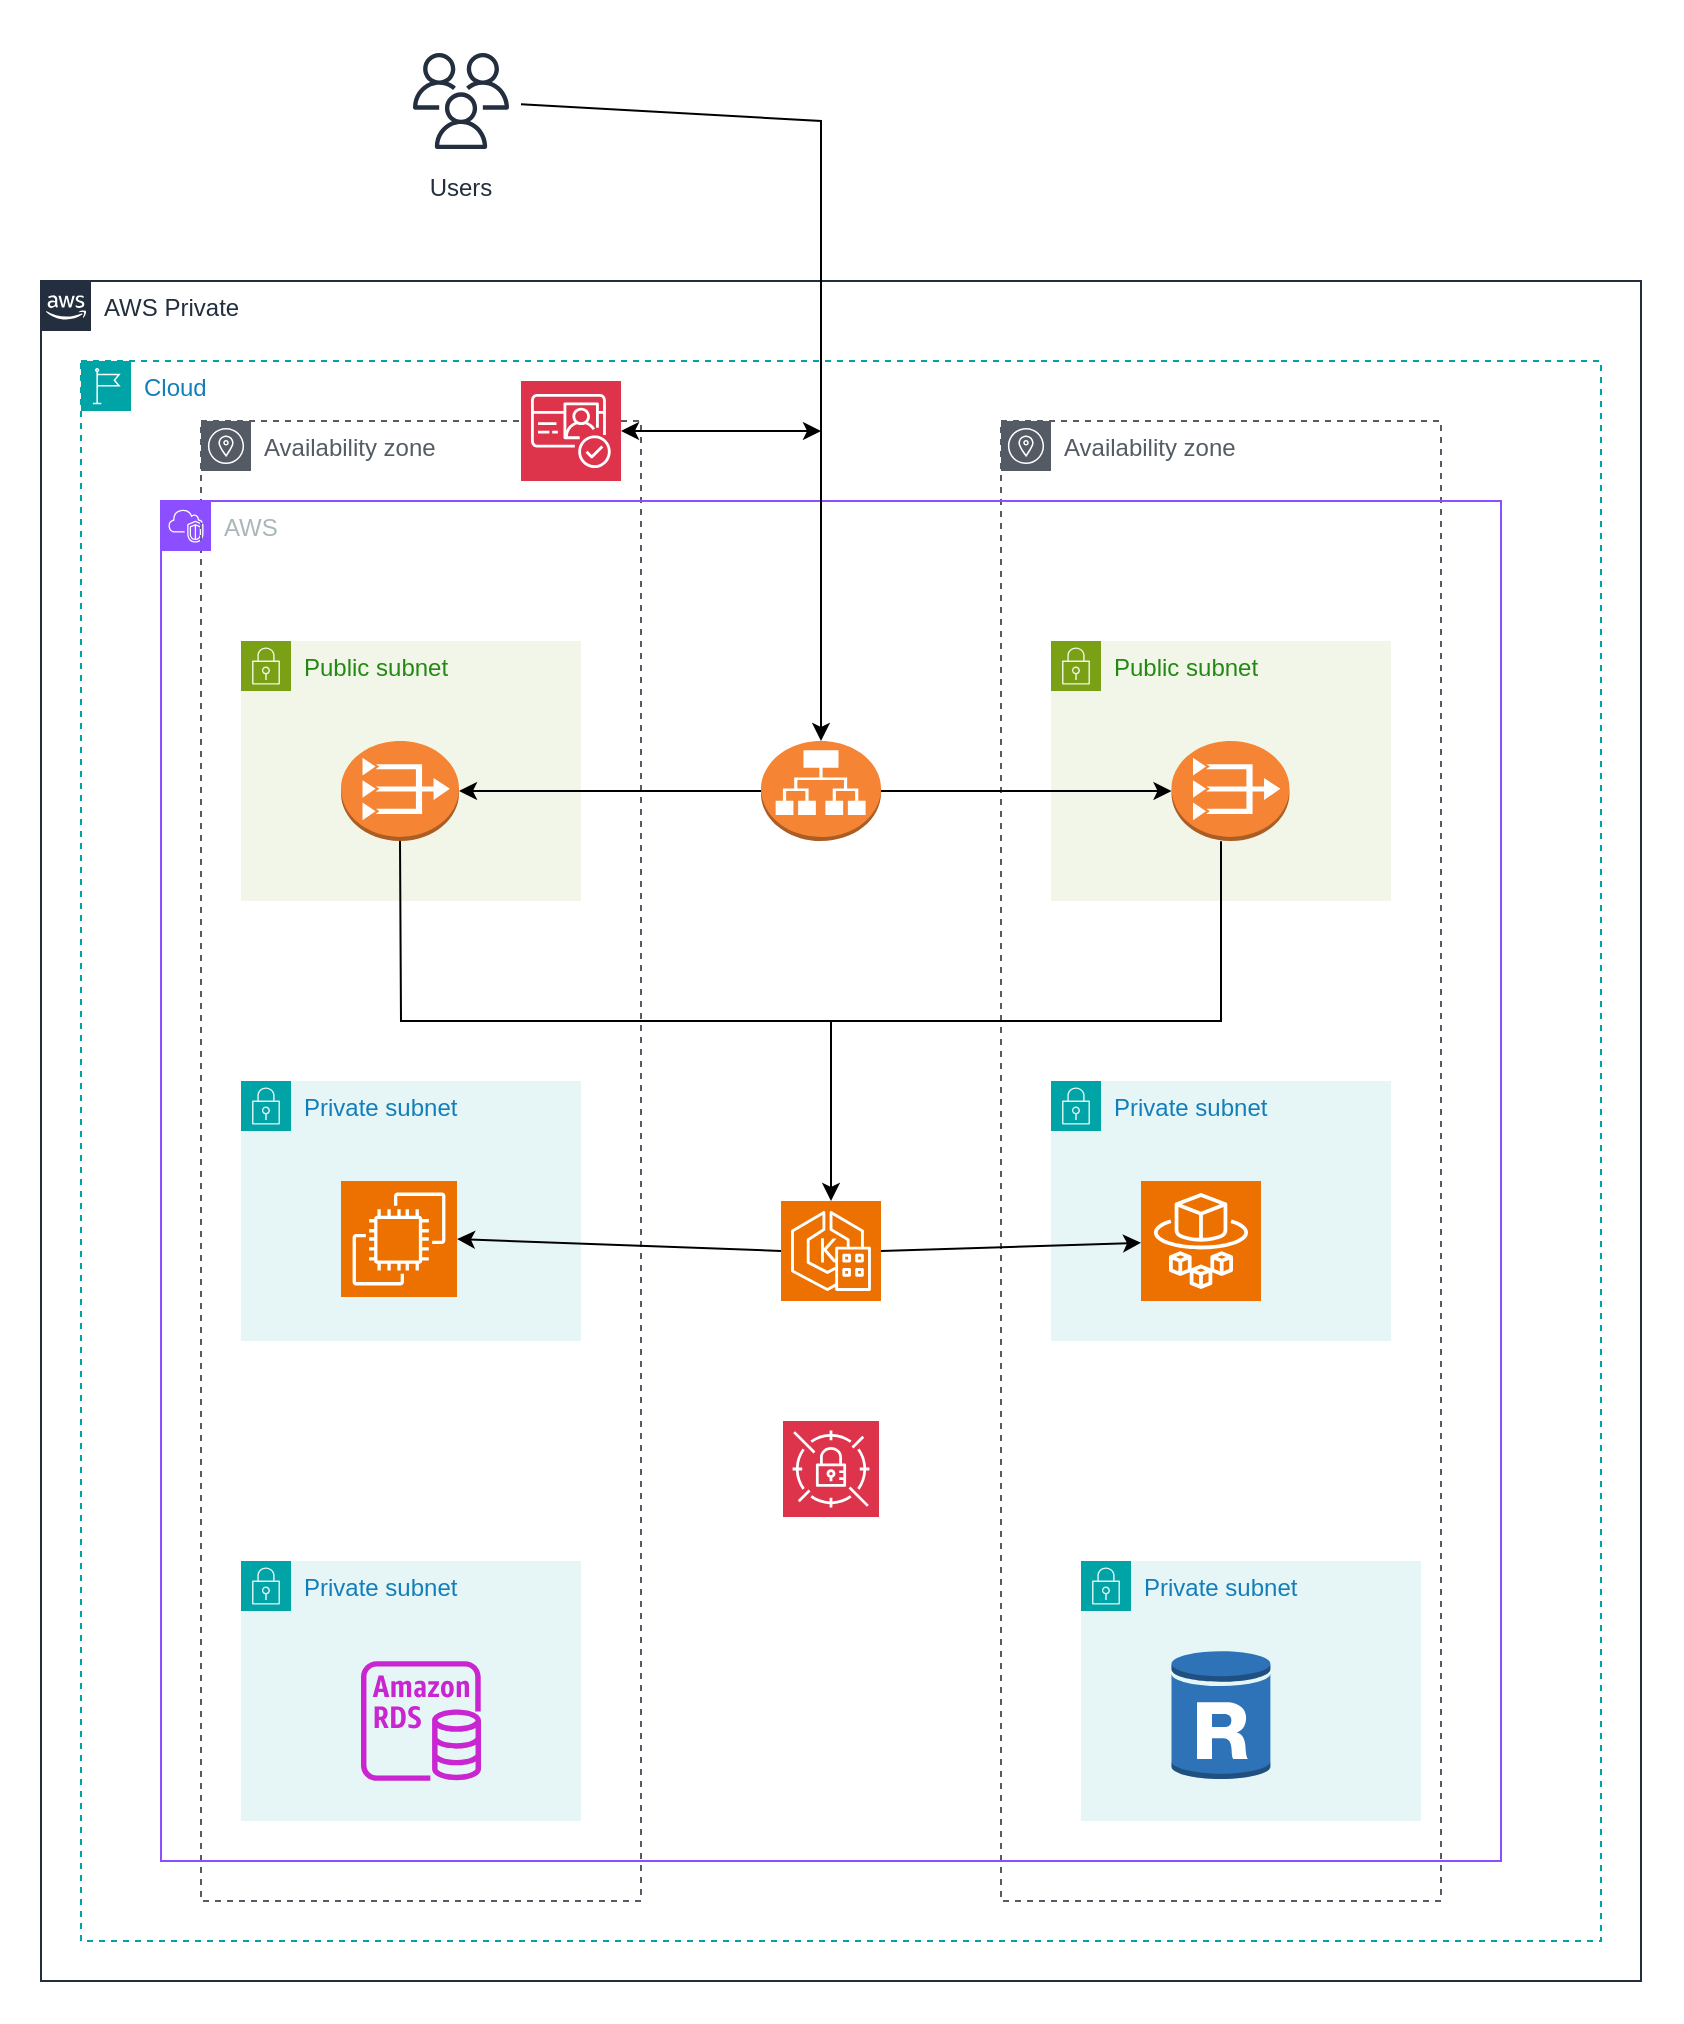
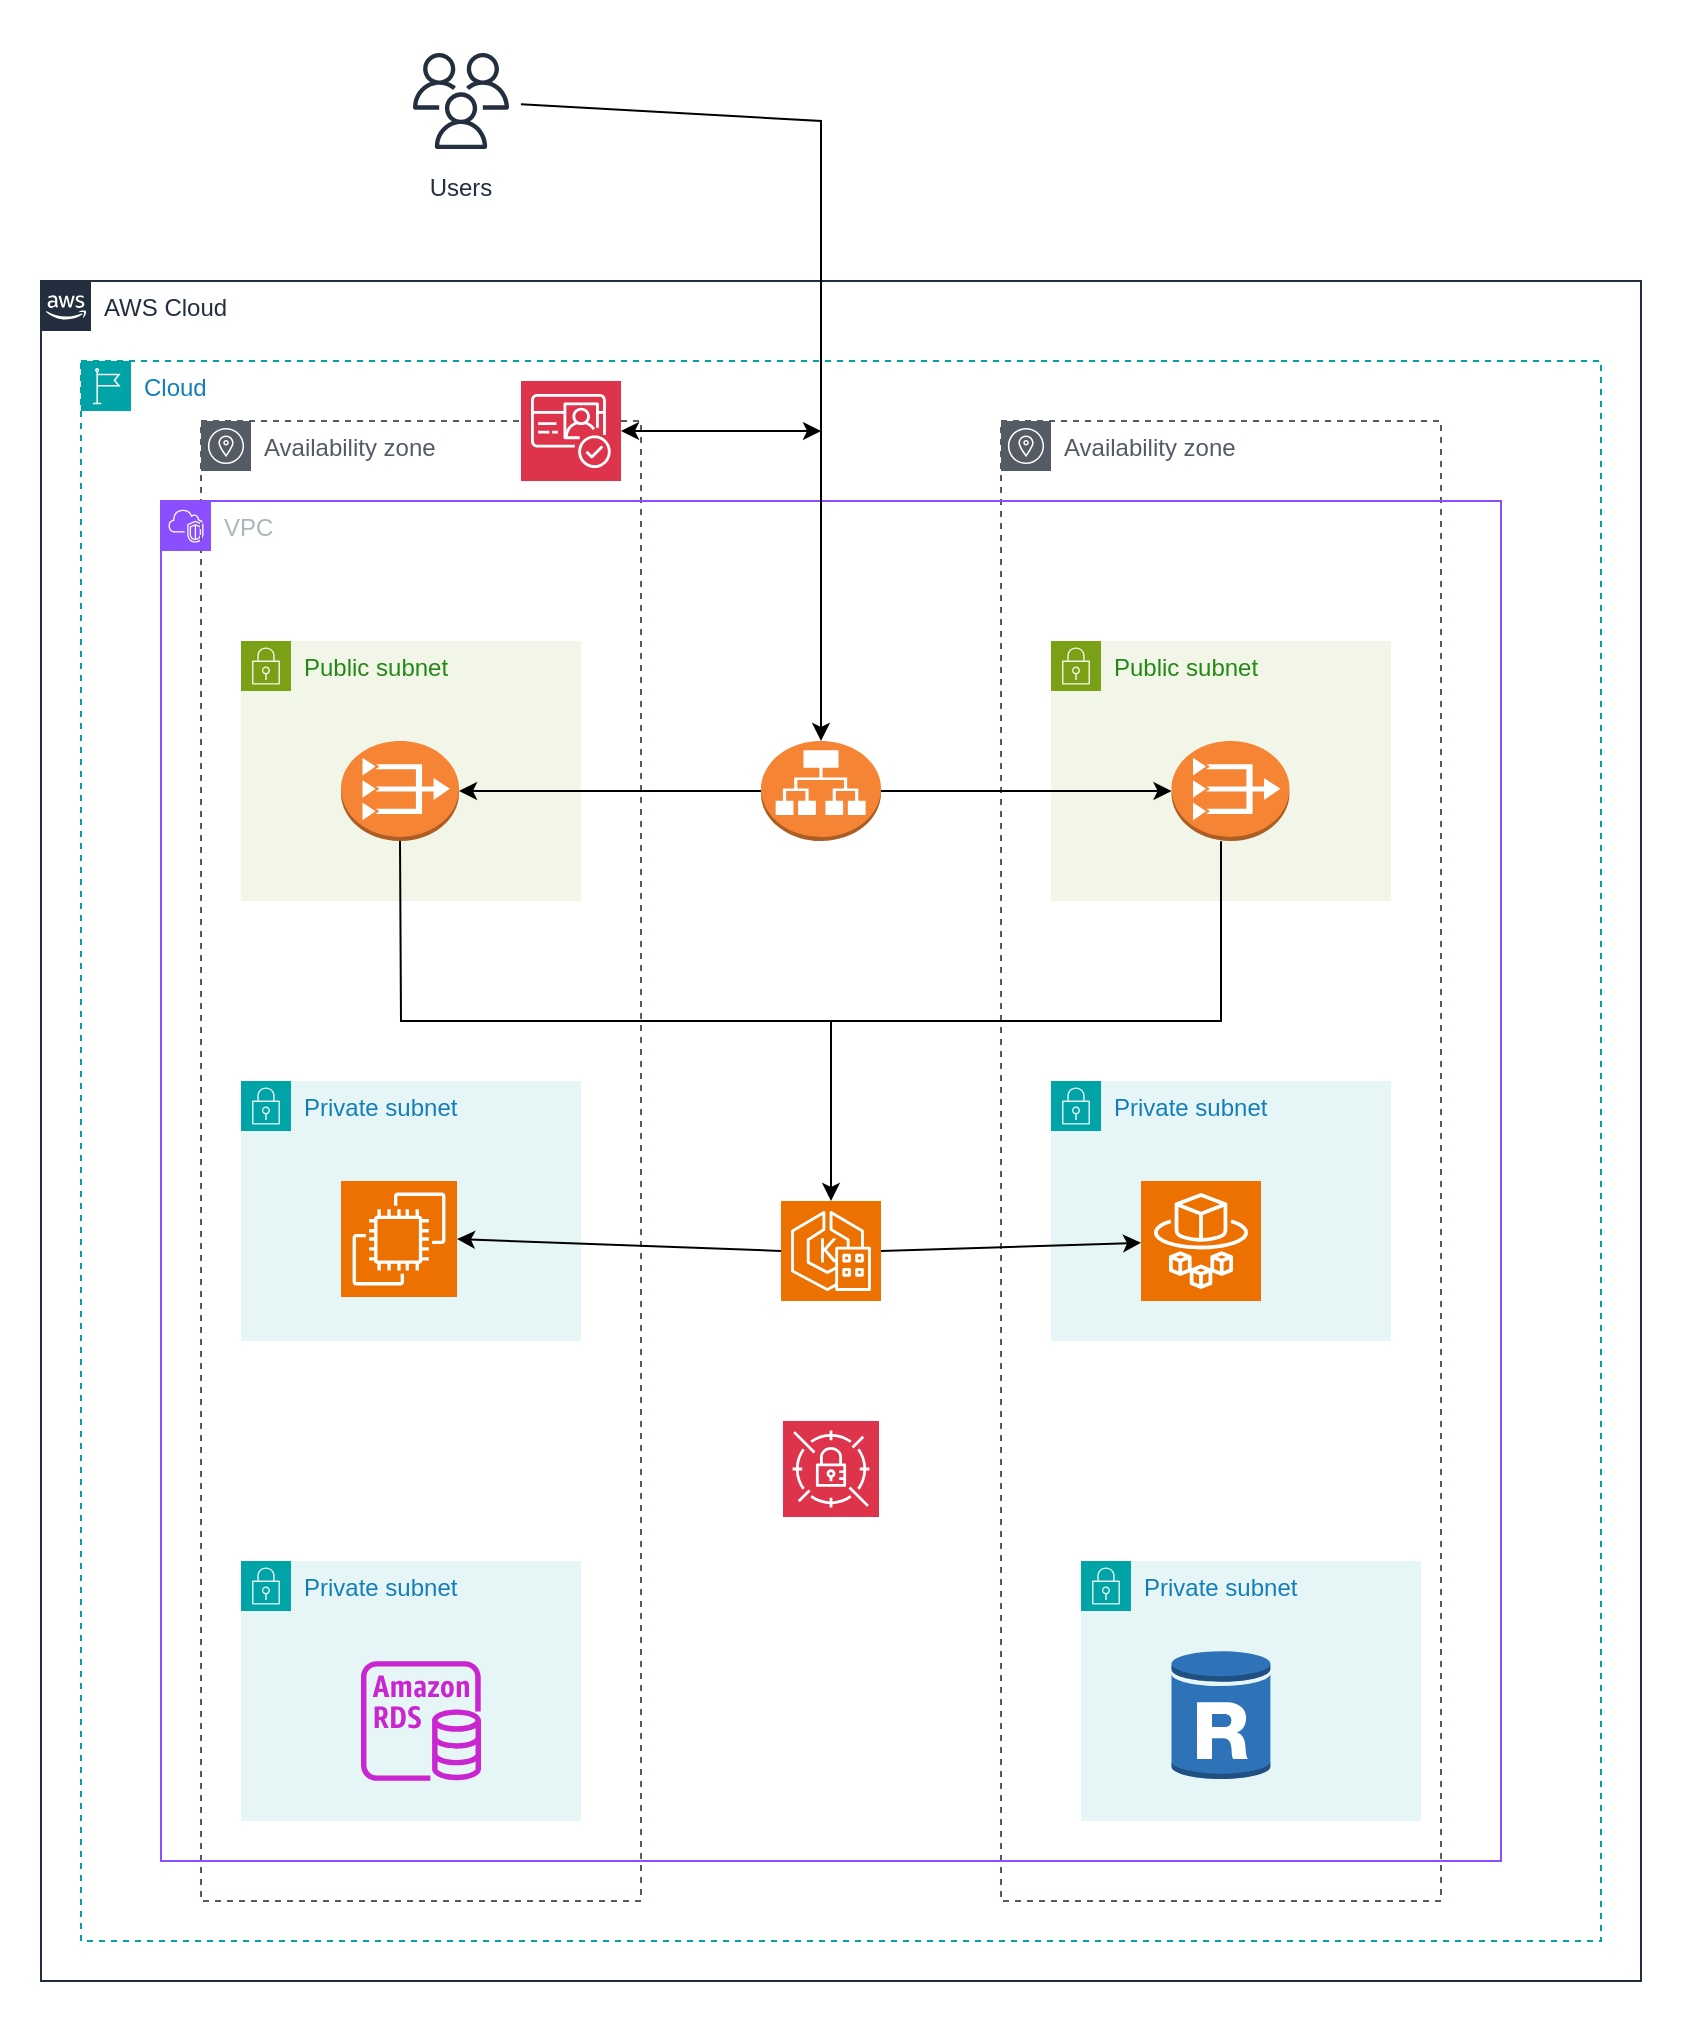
node "AWS Private": label "AWS Private" -> "AWS Cloud"
node "AWS": label "AWS" -> "VPC"
